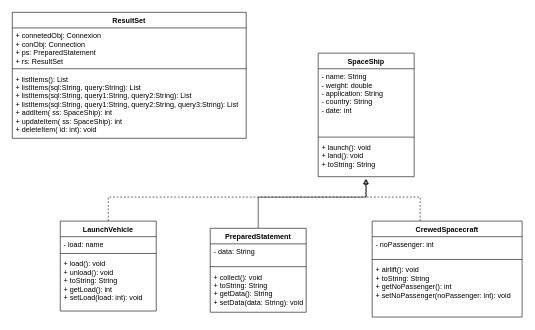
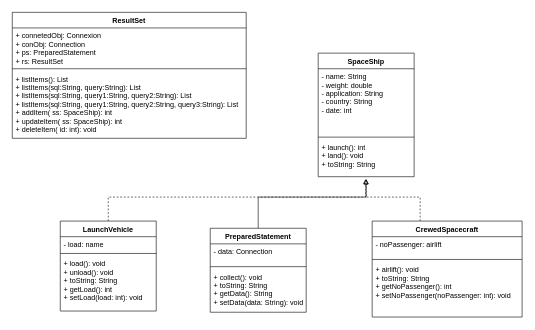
node "+ launch(): void + land(): void + toString: String": label "+ launch(): void + land(): void + toString: String" -> "+ launch(): int + land(): void + toString: String"
node "- noPassenger: int": label "- noPassenger: int" -> "- noPassenger: airlift"
node "- data: String": label "- data: String" -> "- data: Connection"
